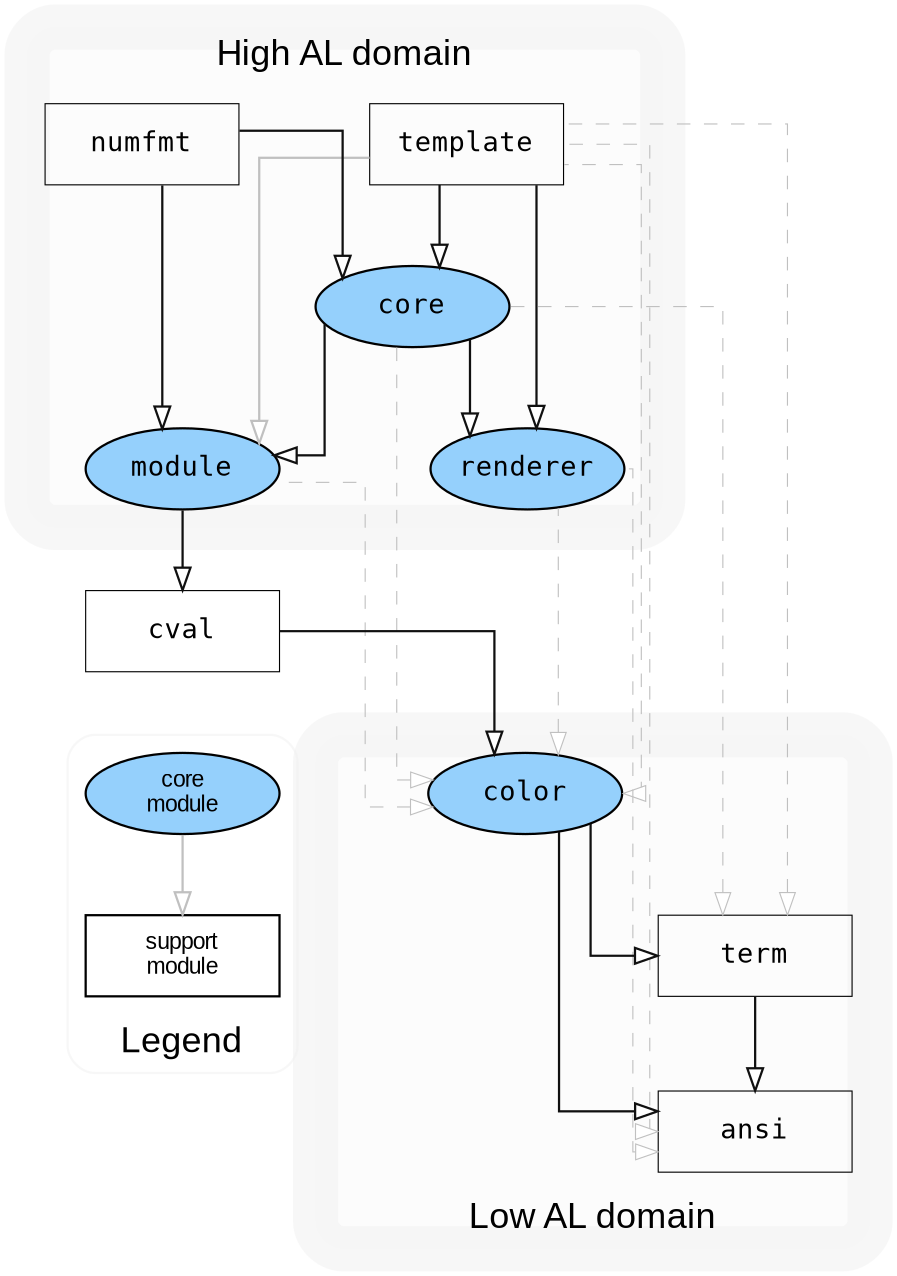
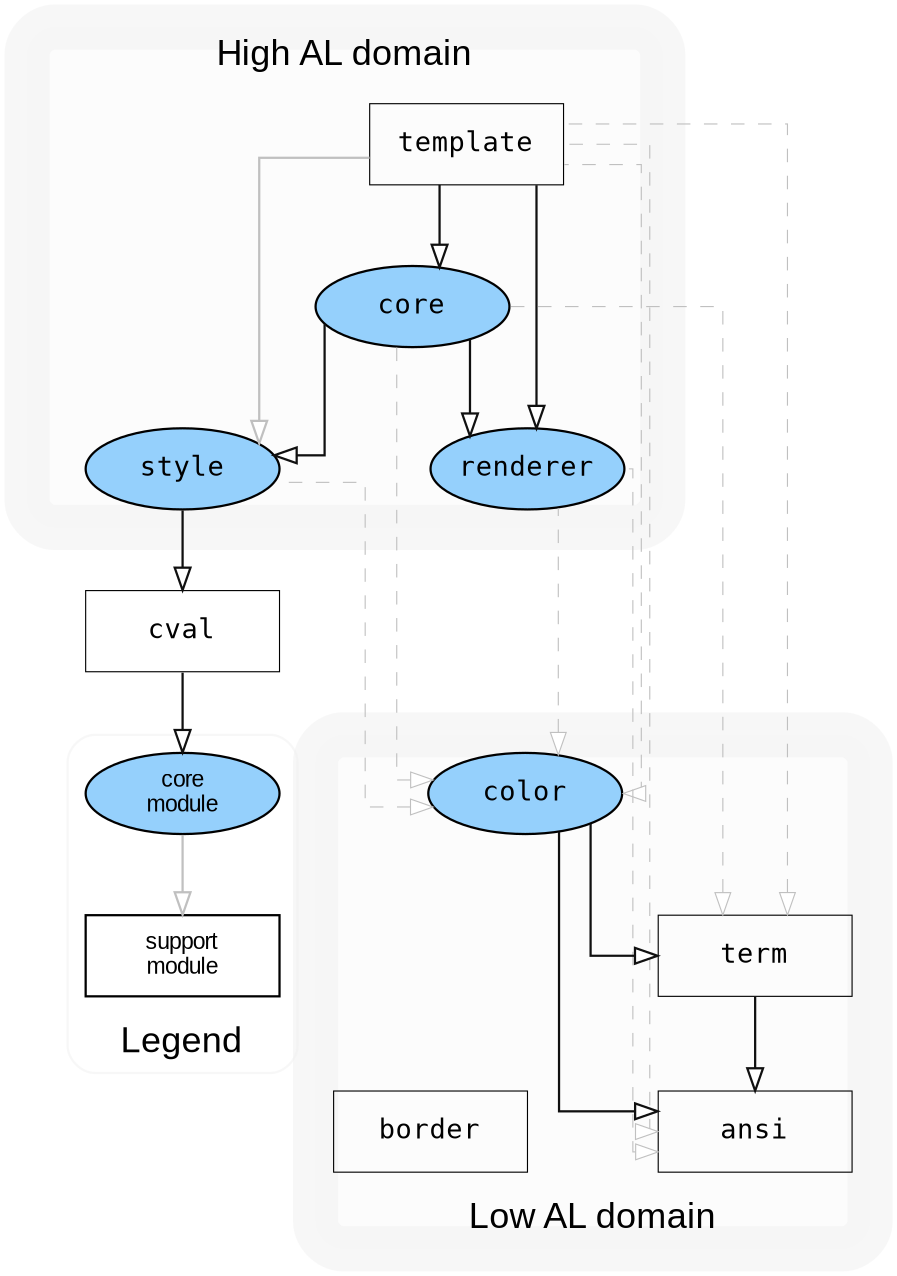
node "numfmt": removed
node "module": label "module" -> "style"
edge "cval" -> "color": now "cval" -> "core module"
node "border": added
